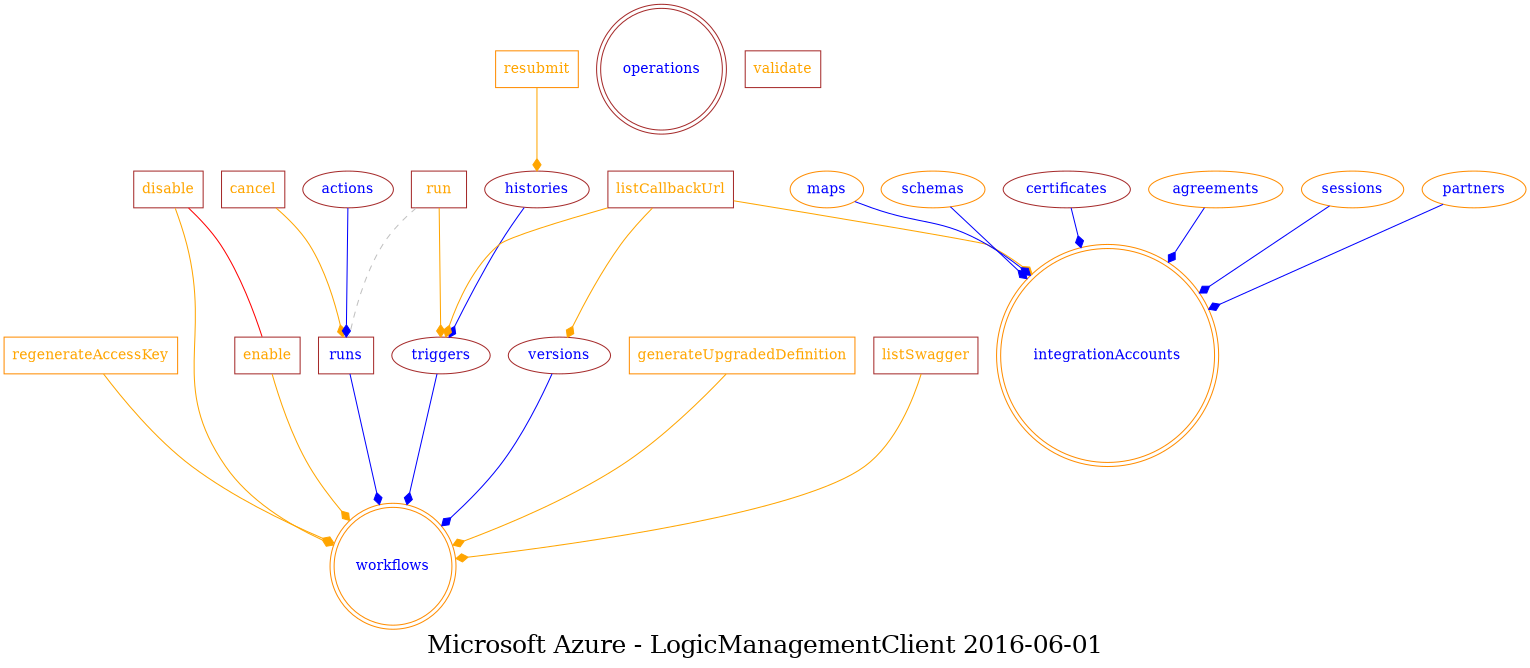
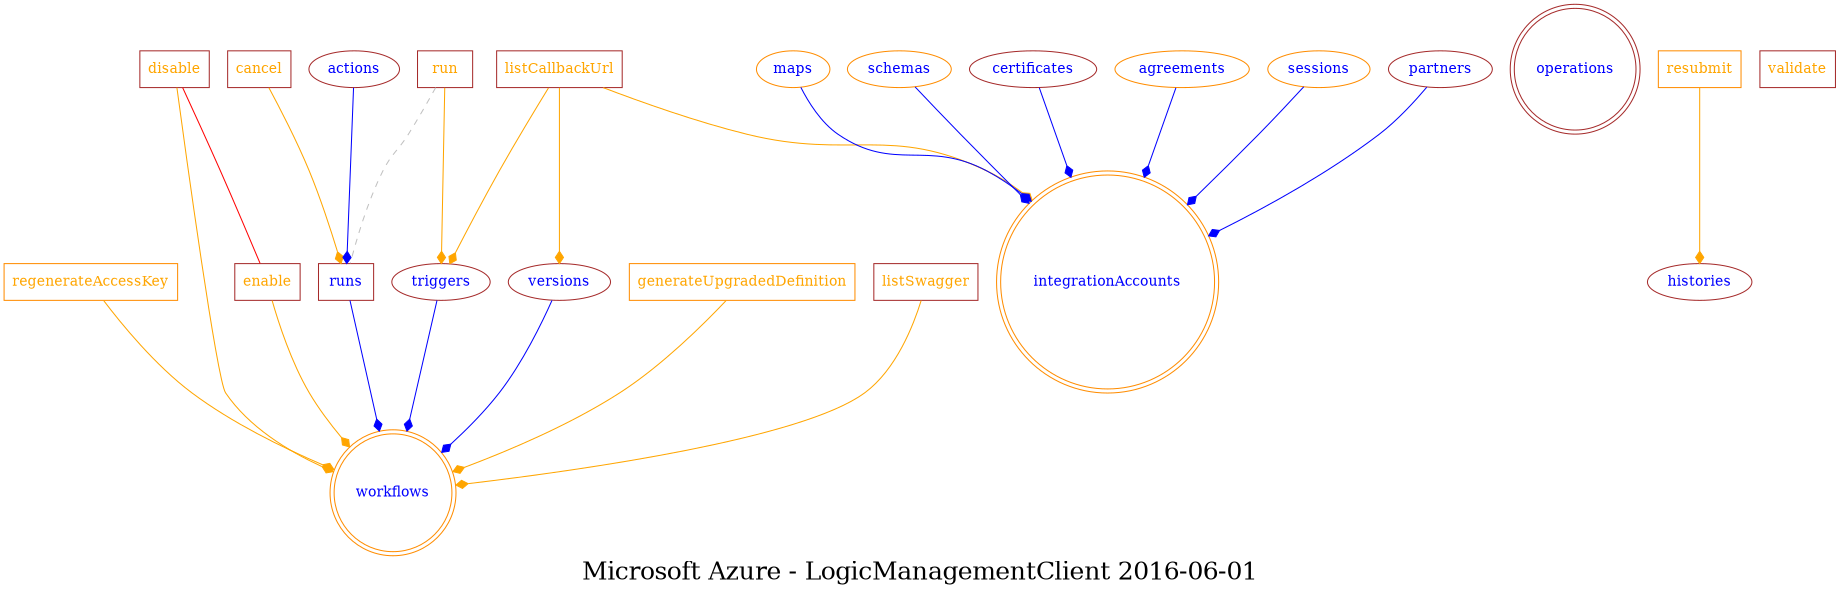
node "partners": color darkorange -> brown
edge "histories" -> "triggers": removed
